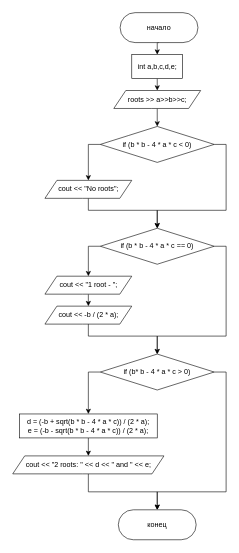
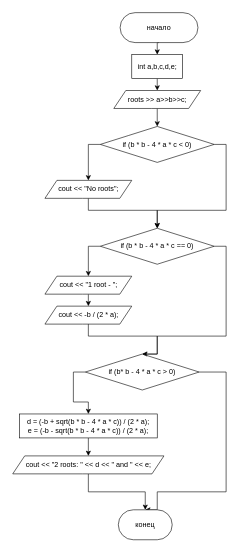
node "if (b* b - 4 * a * c > 0)": moved (158, 372) -> (143, 372)
node "конец": size 78x30 -> 54x30
